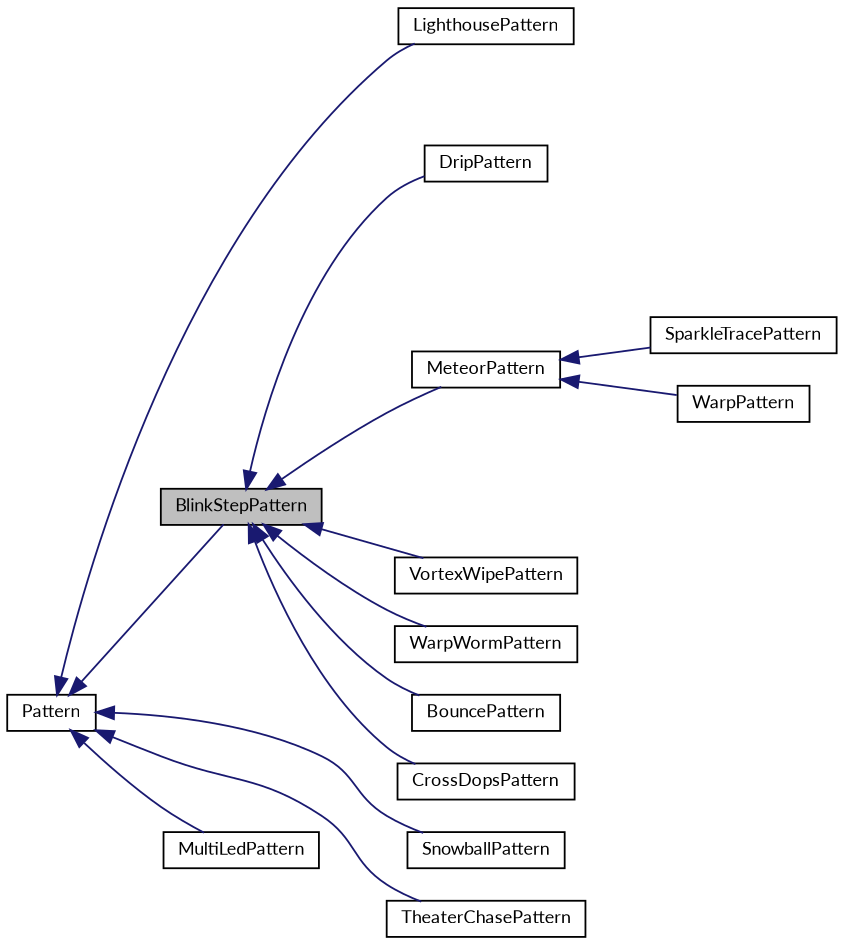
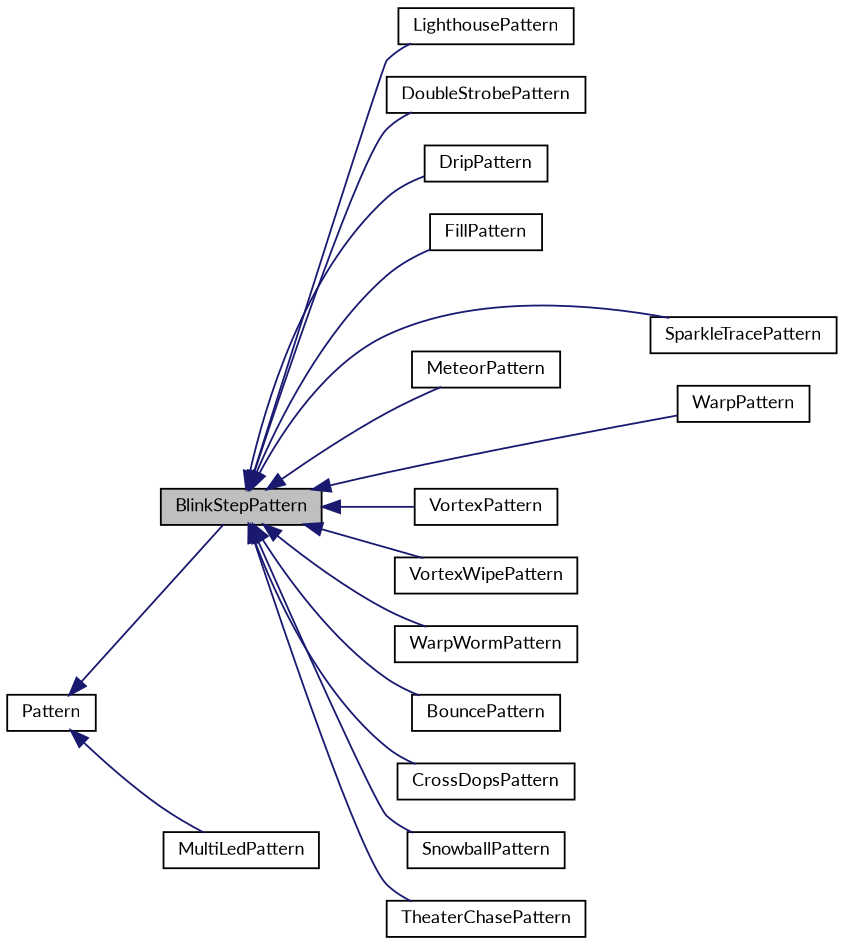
node "DoubleStrobePattern": added
node "FillPattern": added
edge "LighthousePattern" -> "Pattern": now "LighthousePattern" -> "BlinkStepPattern"
edge "SparkleTracePattern" -> "MeteorPattern": now "SparkleTracePattern" -> "BlinkStepPattern"
edge "WarpPattern" -> "MeteorPattern": now "WarpPattern" -> "BlinkStepPattern"
node "VortexPattern": added
edge "SnowballPattern" -> "Pattern": now "SnowballPattern" -> "BlinkStepPattern"
edge "TheaterChasePattern" -> "Pattern": now "TheaterChasePattern" -> "BlinkStepPattern"
